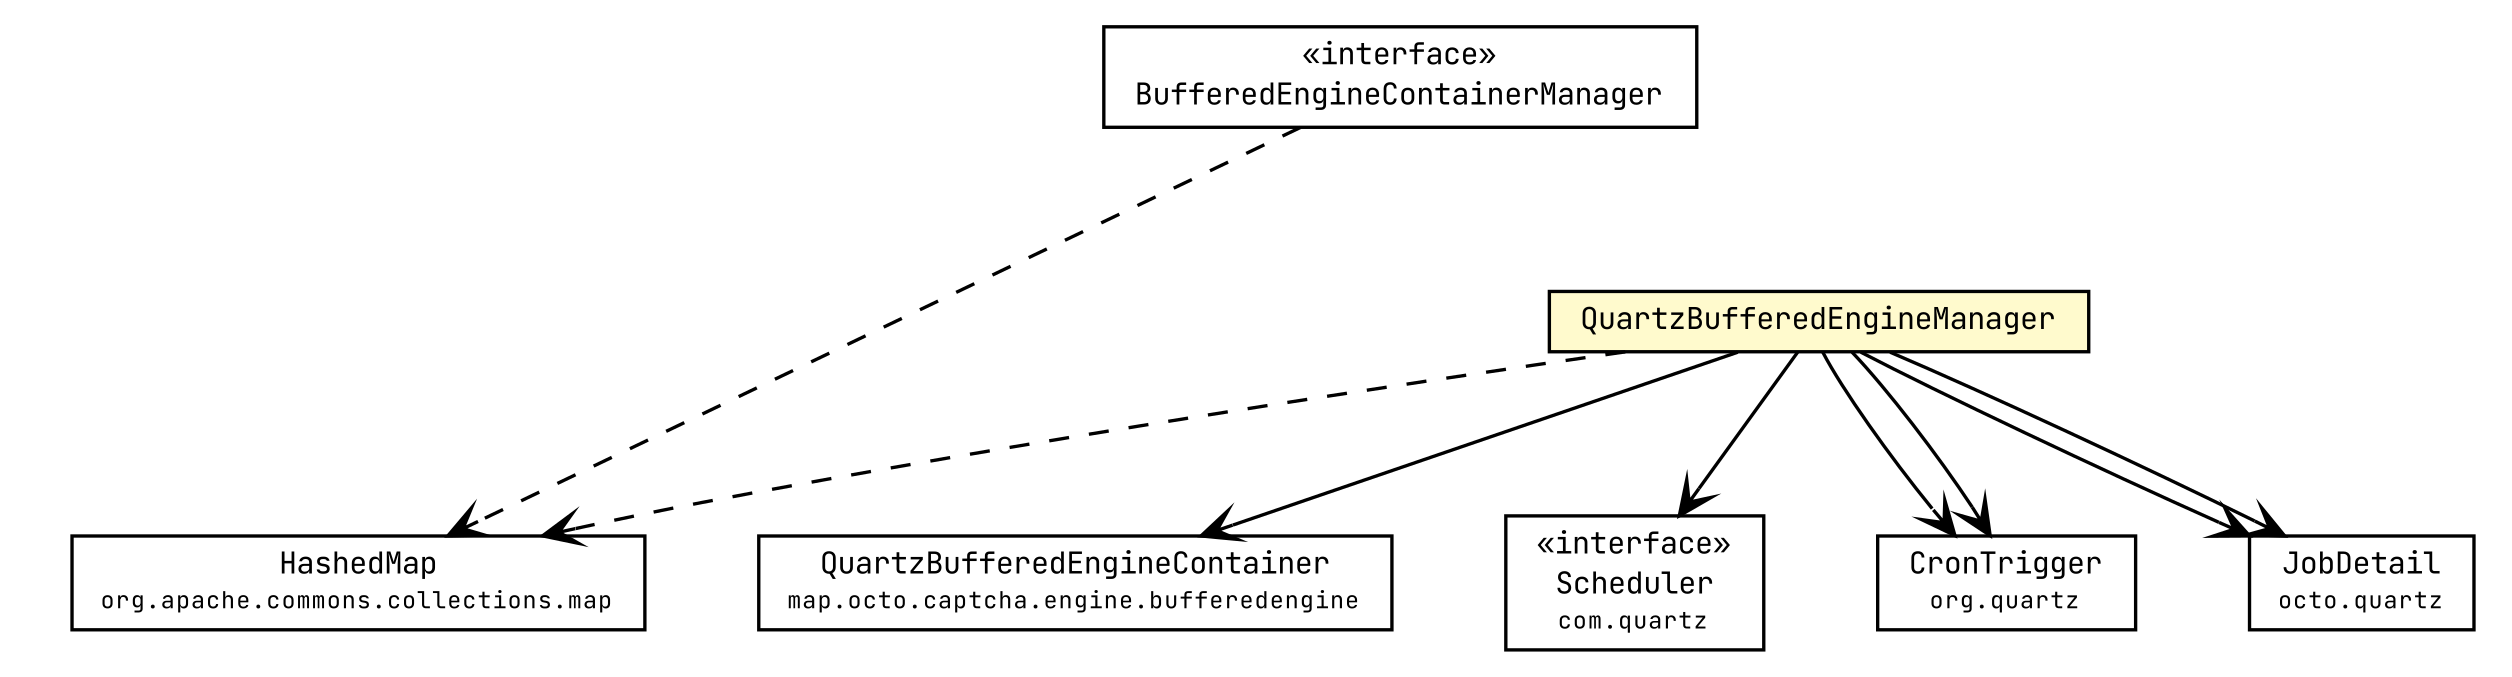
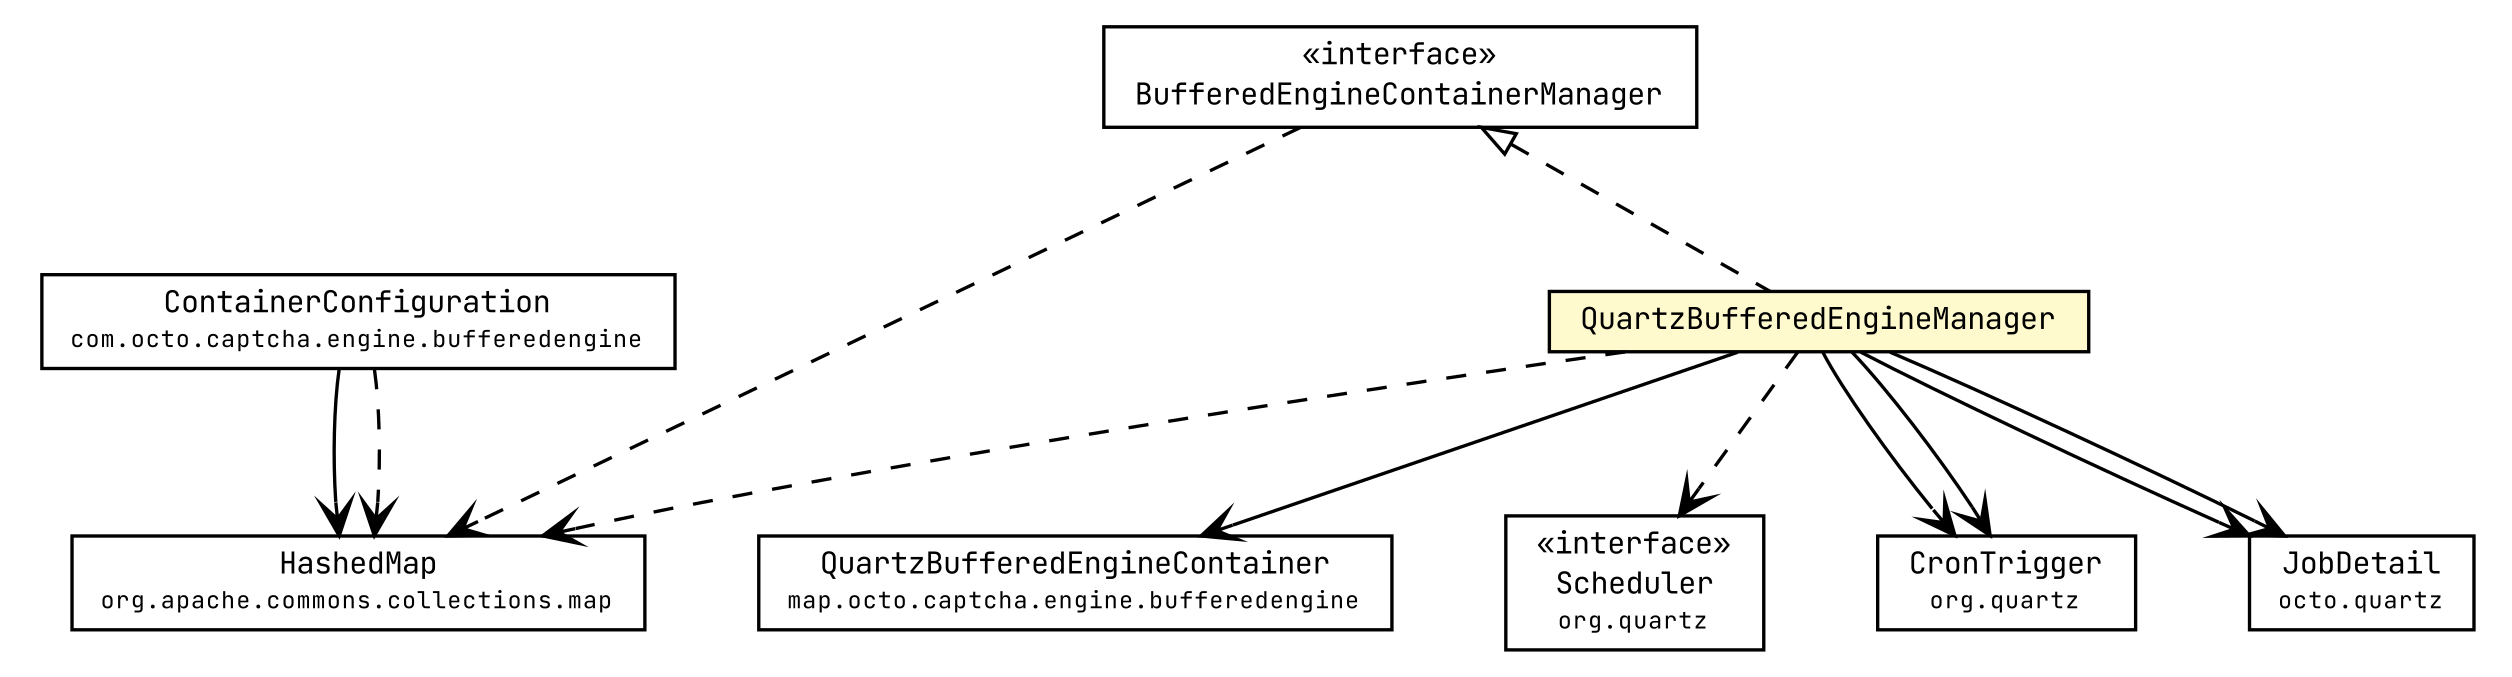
edge "QuartzBufferedEngineManager" -> "BufferedEngineContainerManager": added
node "ContainerConfiguration": added
edge "QuartzBufferedEngineManager" -> "Scheduler": style solid -> dashed
node "Scheduler": text "com.quartz" -> "org.quartz"
